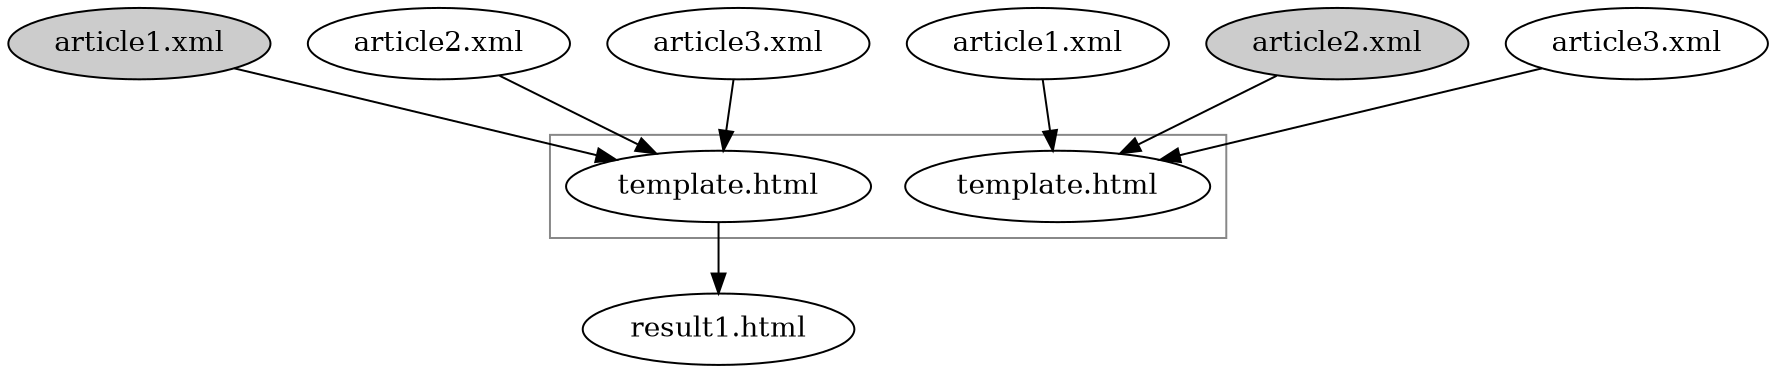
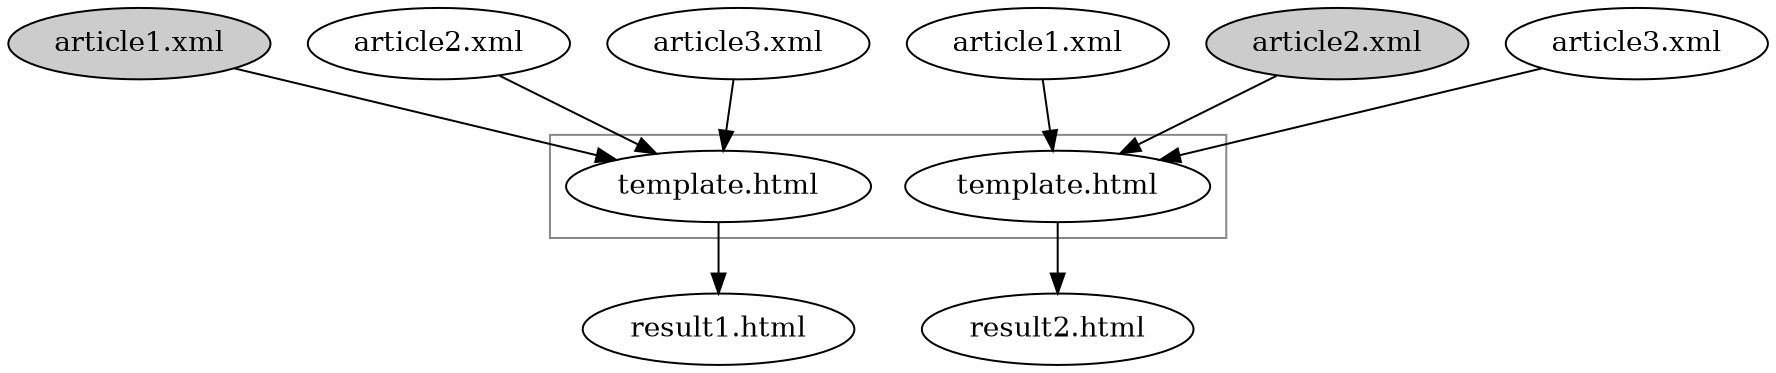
node "result2.html": added
